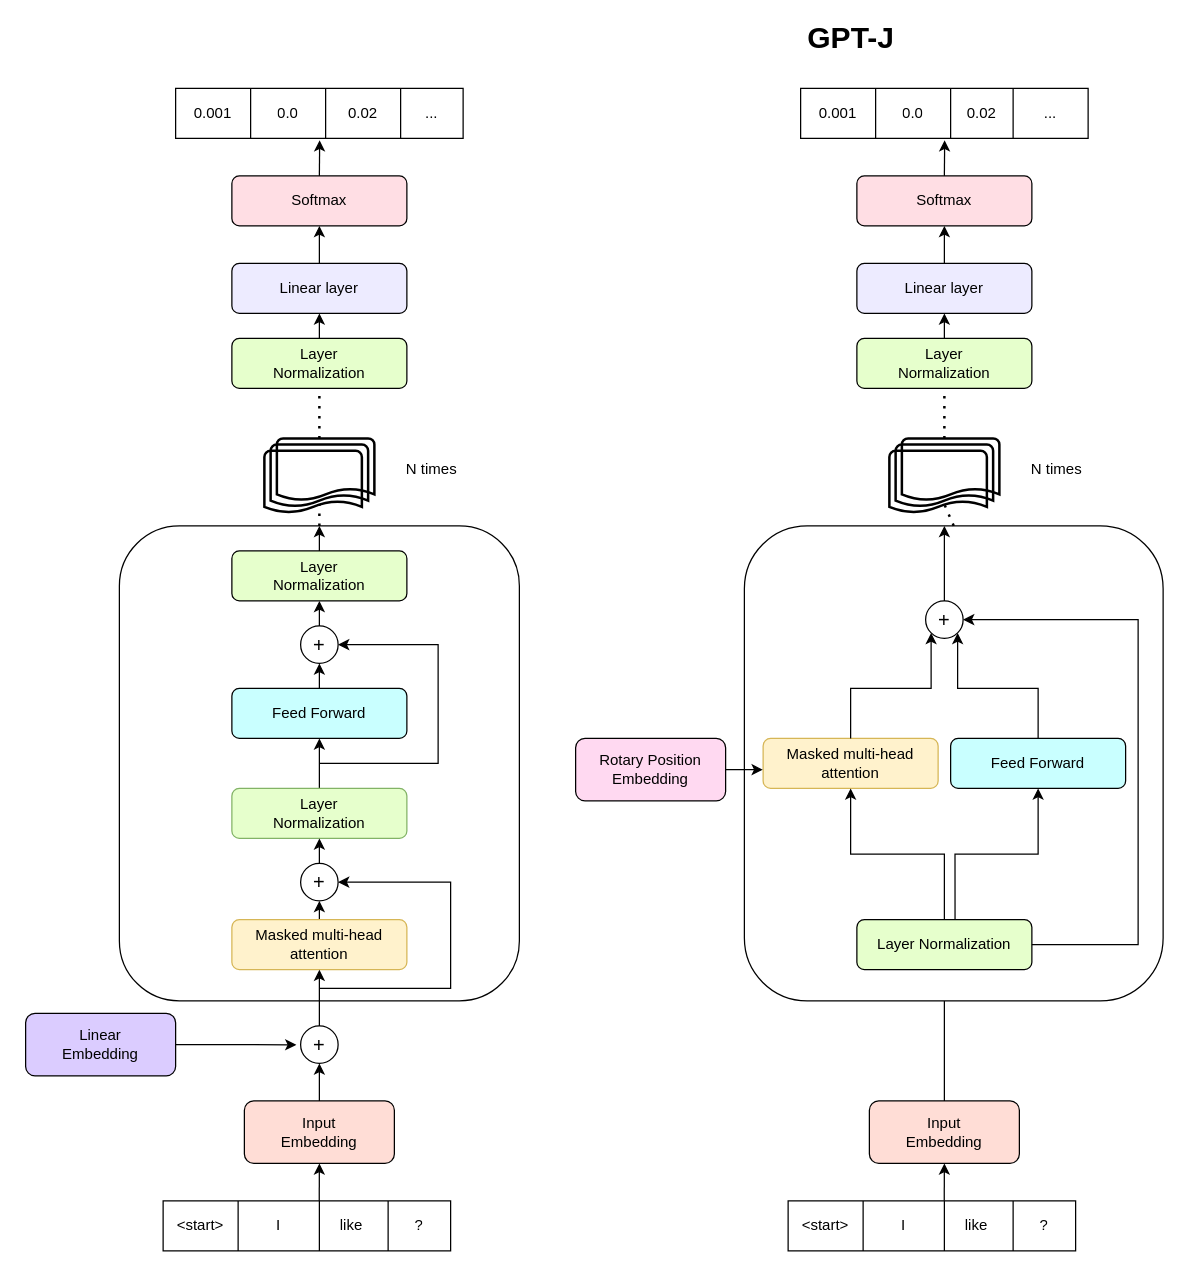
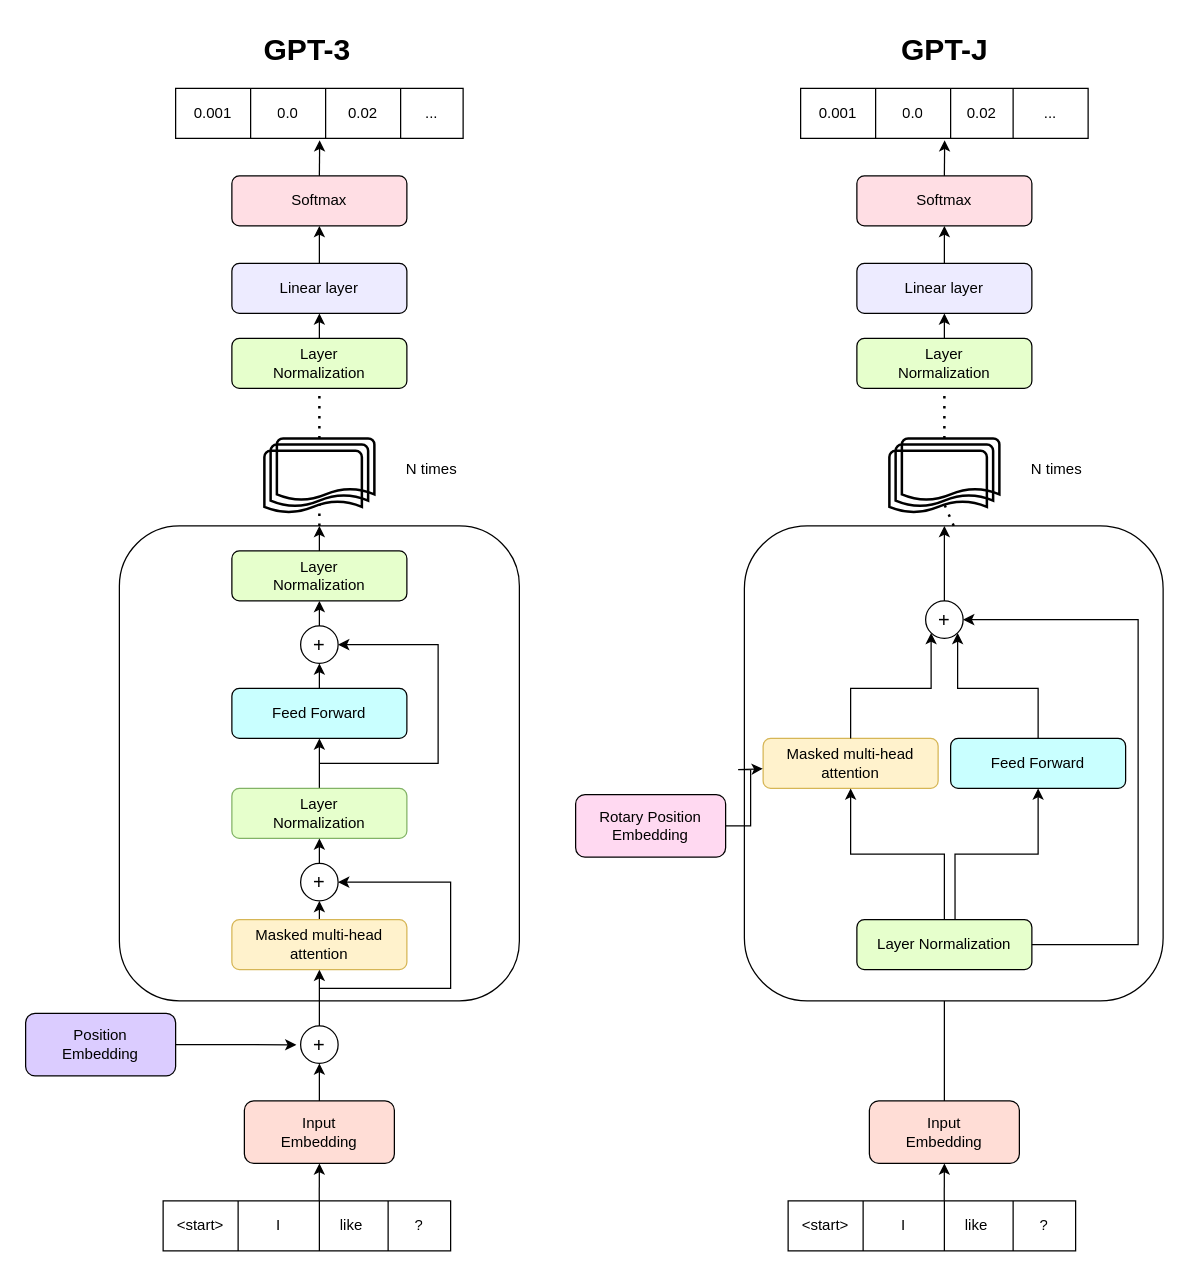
node "GPT-J": moved (851, 38) -> (944, 51)
node "GPT-3": added
node "Rotary Position Embedding": moved (651, 769) -> (651, 826)
node "Linear Embedding": label "Linear Embedding" -> "Position Embedding"
